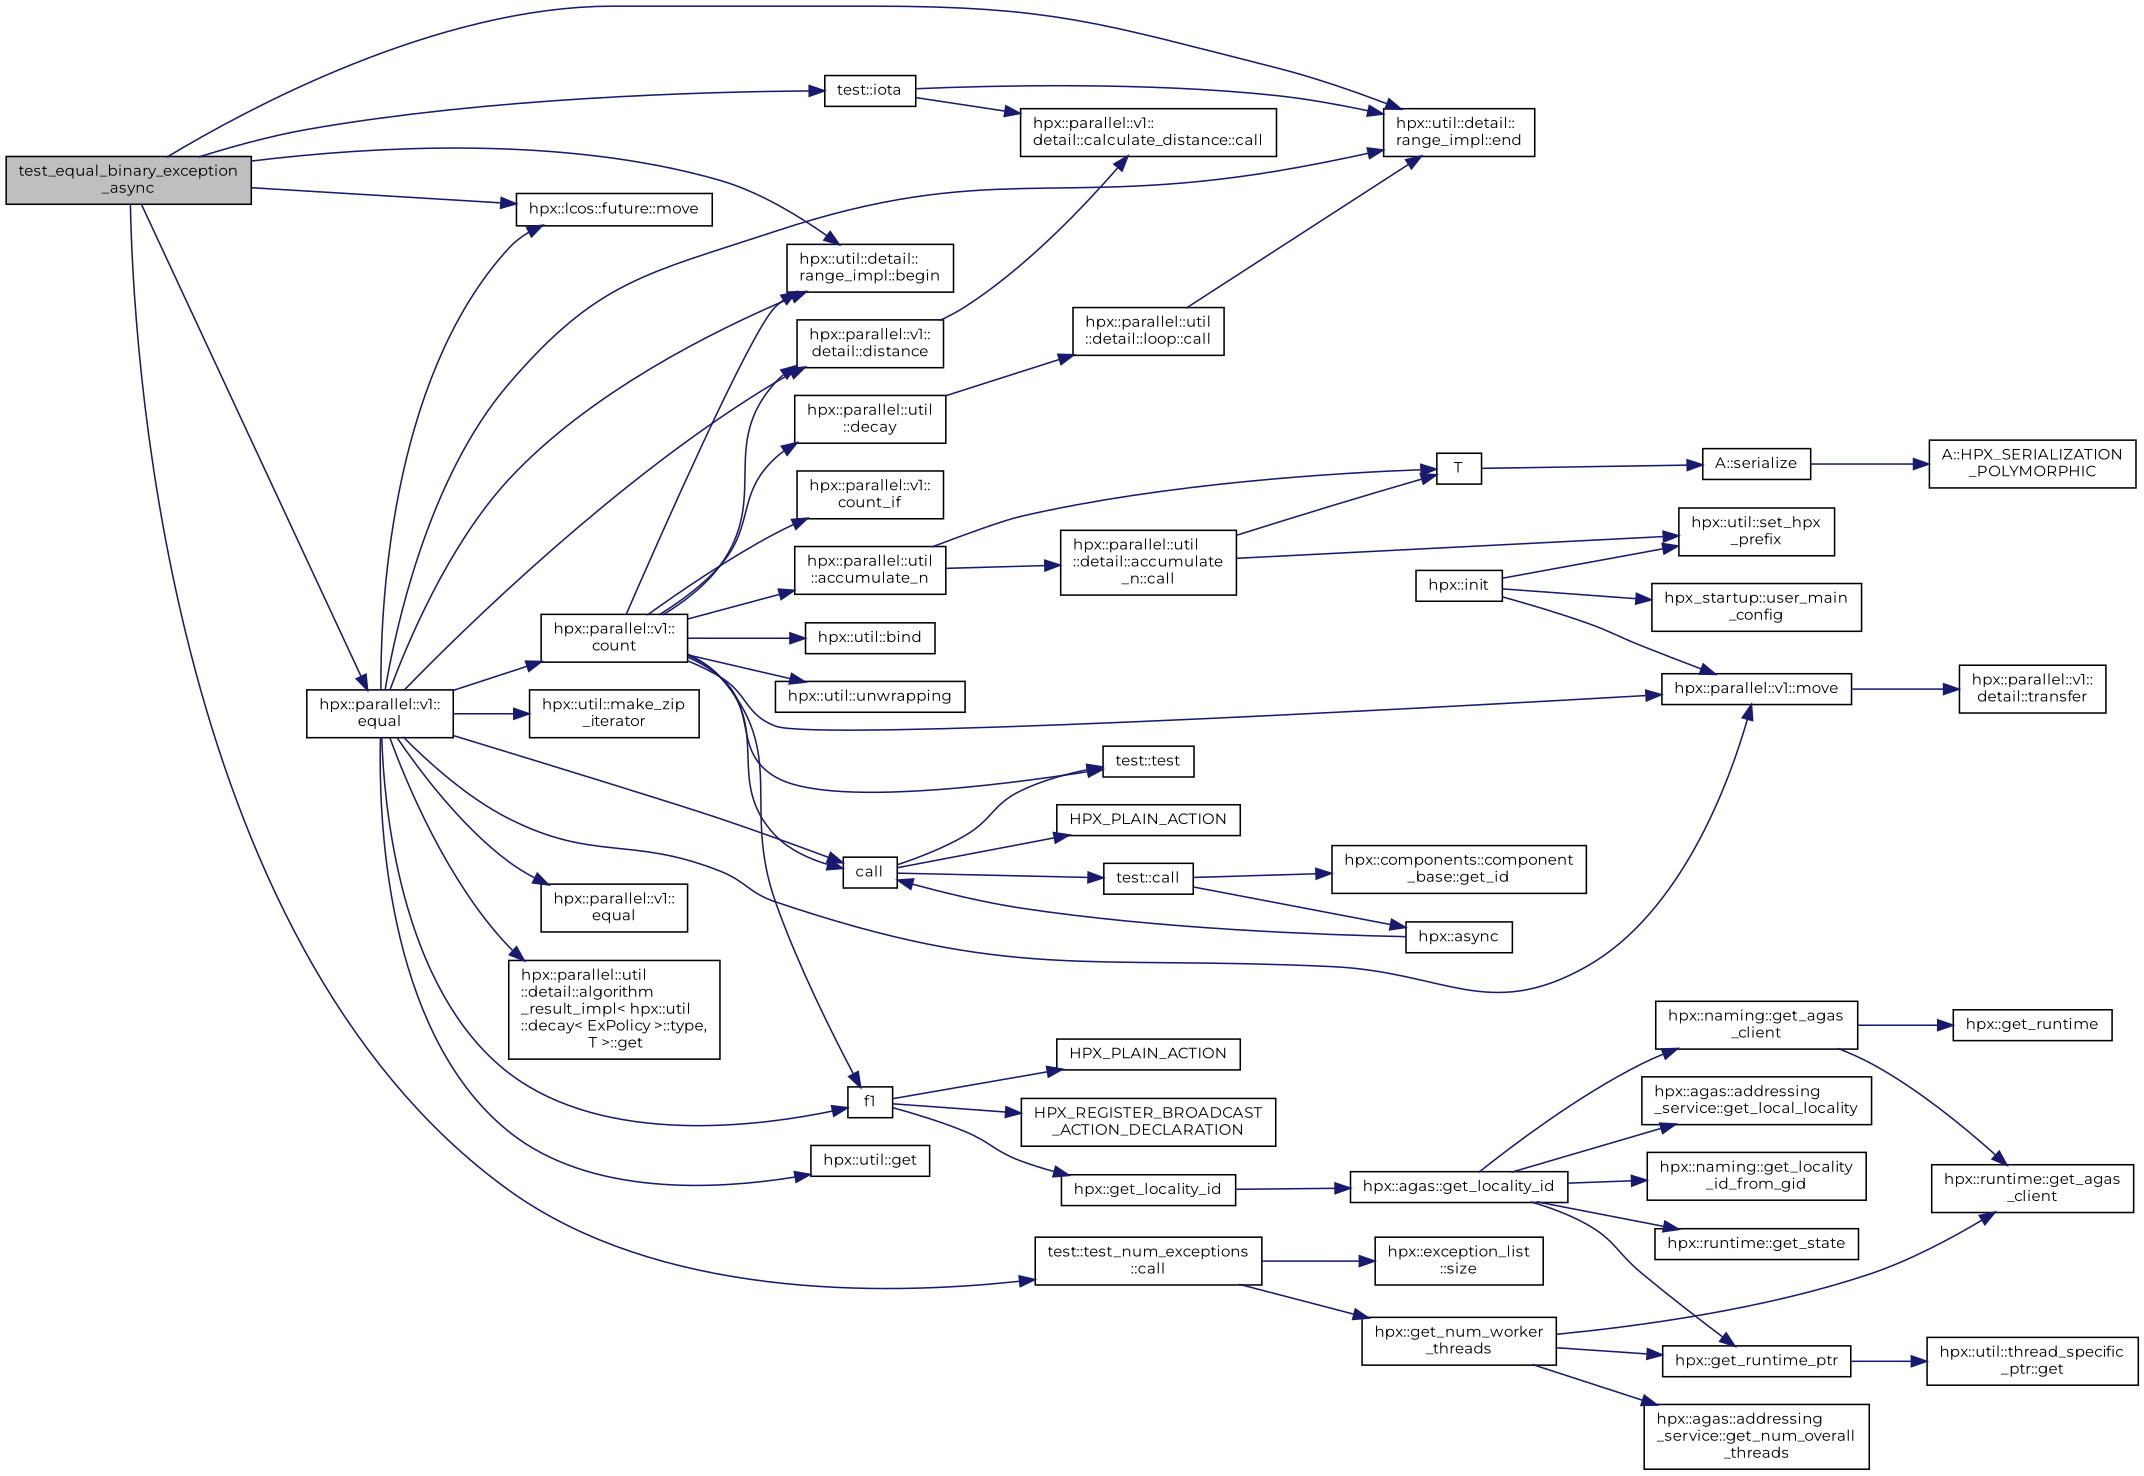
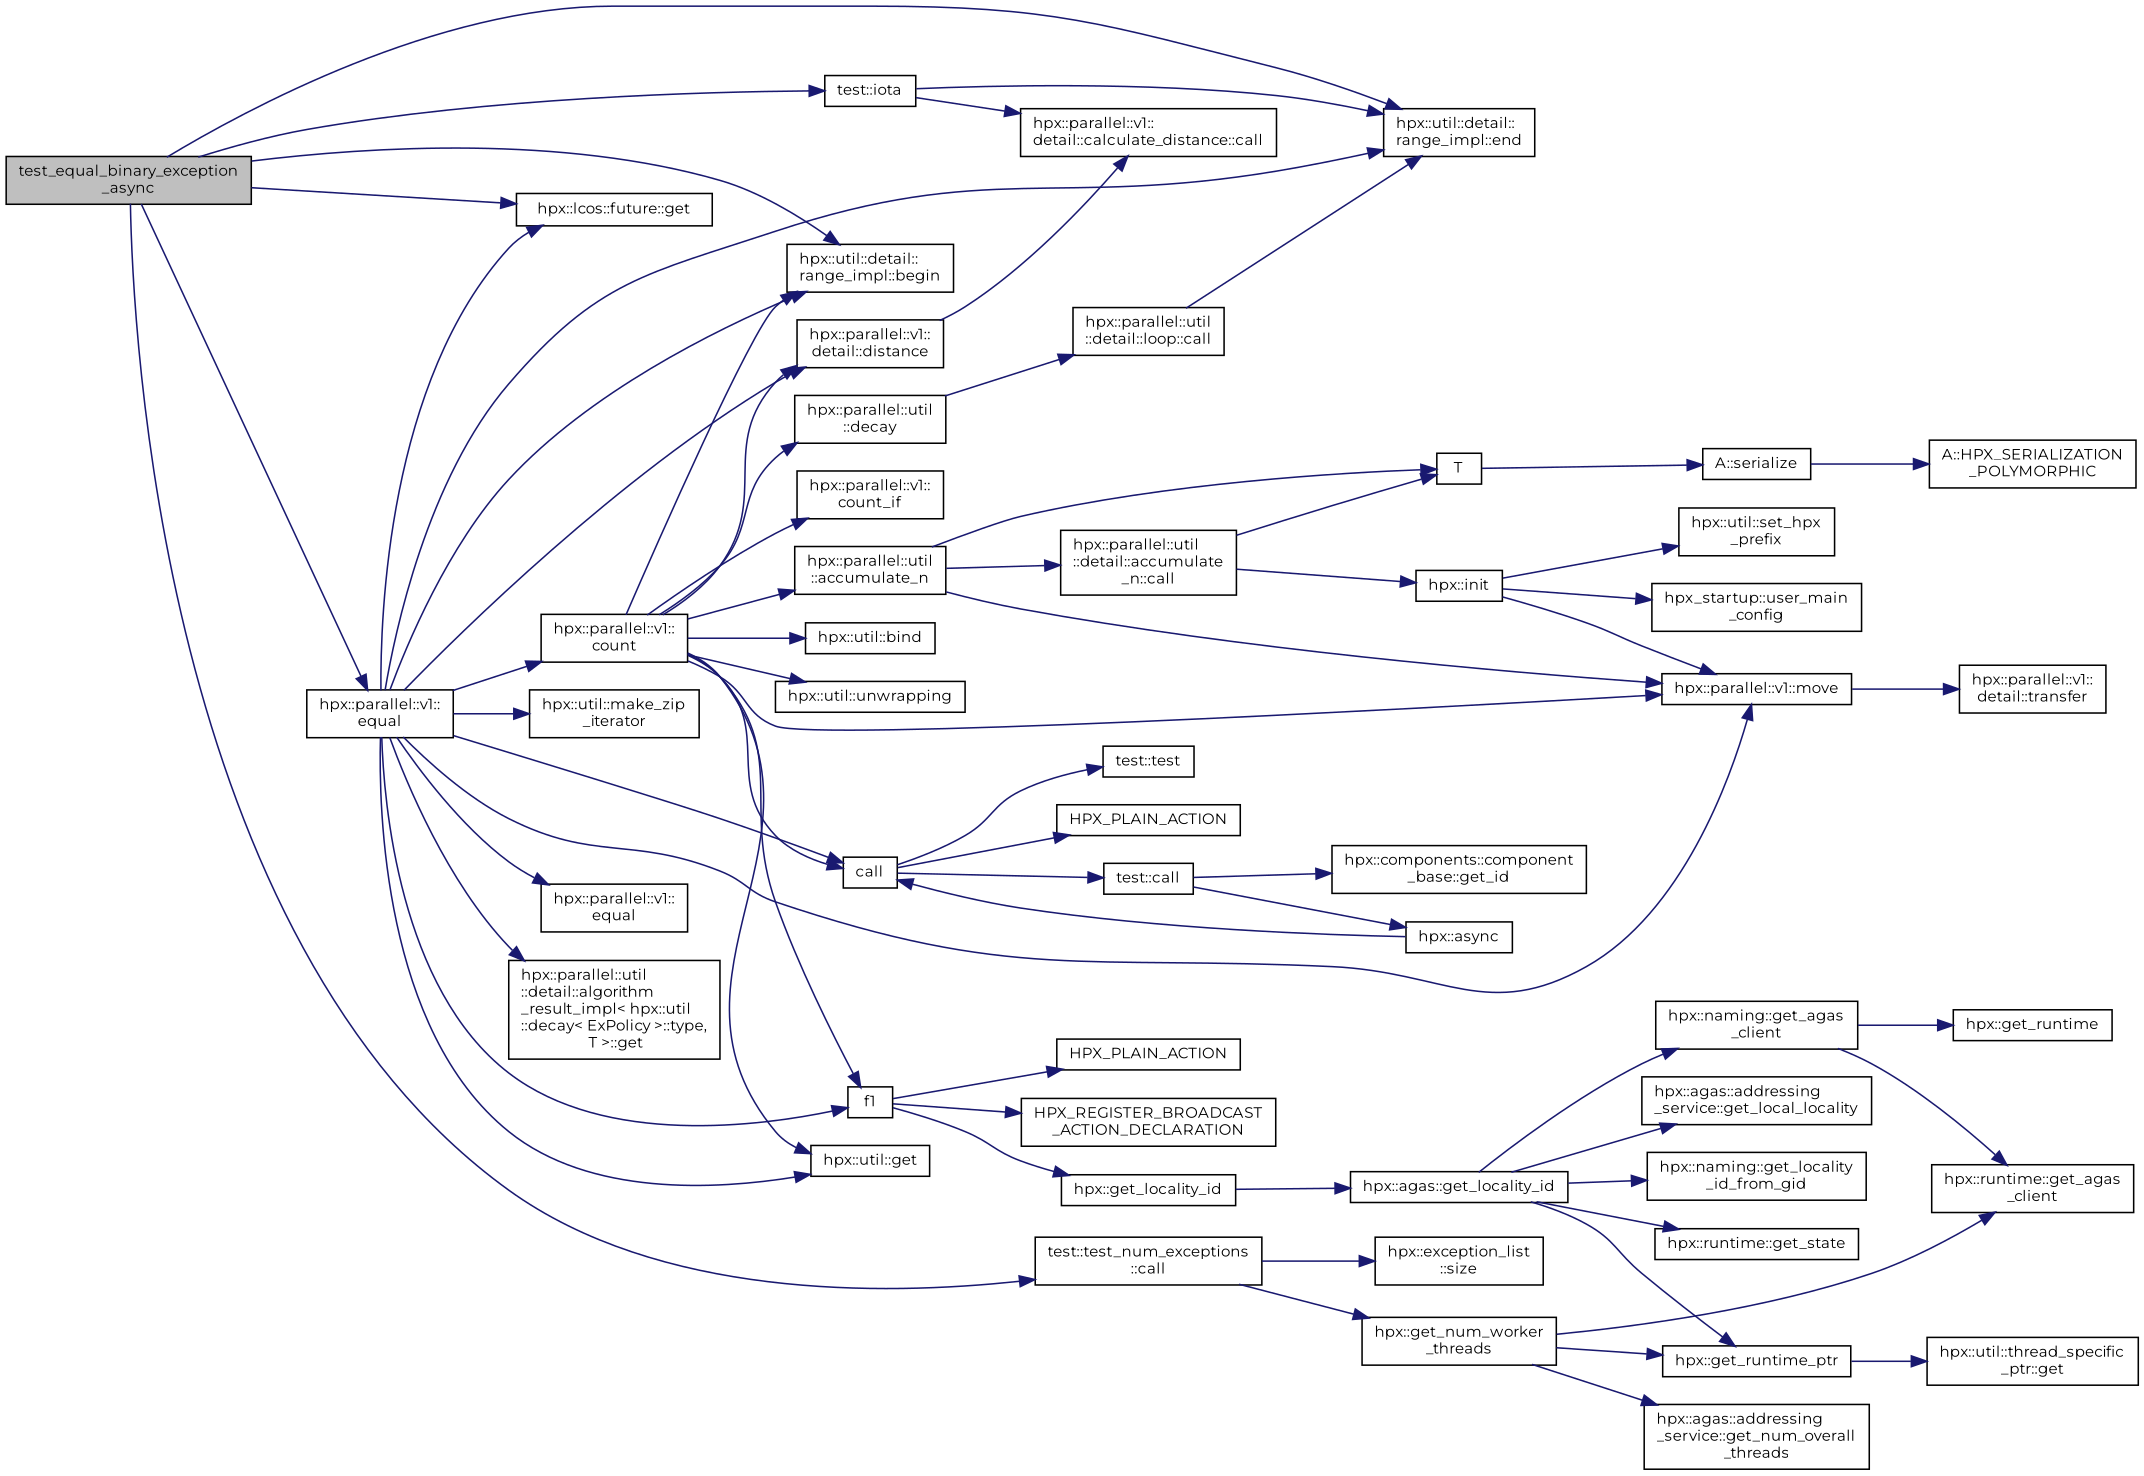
node "hpx::lcos::future::move": label "hpx::lcos::future::move" -> "hpx::lcos::future::get"
edge "hpx::parallel::util ::detail::accumulate _n::call" -> "hpx::util::set_hpx _prefix": now "hpx::parallel::util ::detail::accumulate _n::call" -> "hpx::init"
edge "hpx::parallel::util ::accumulate_n" -> "hpx::parallel::v1::move": added
edge "hpx::parallel::v1:: count" -> "test::test": now "hpx::parallel::v1:: count" -> "hpx::util::get"
